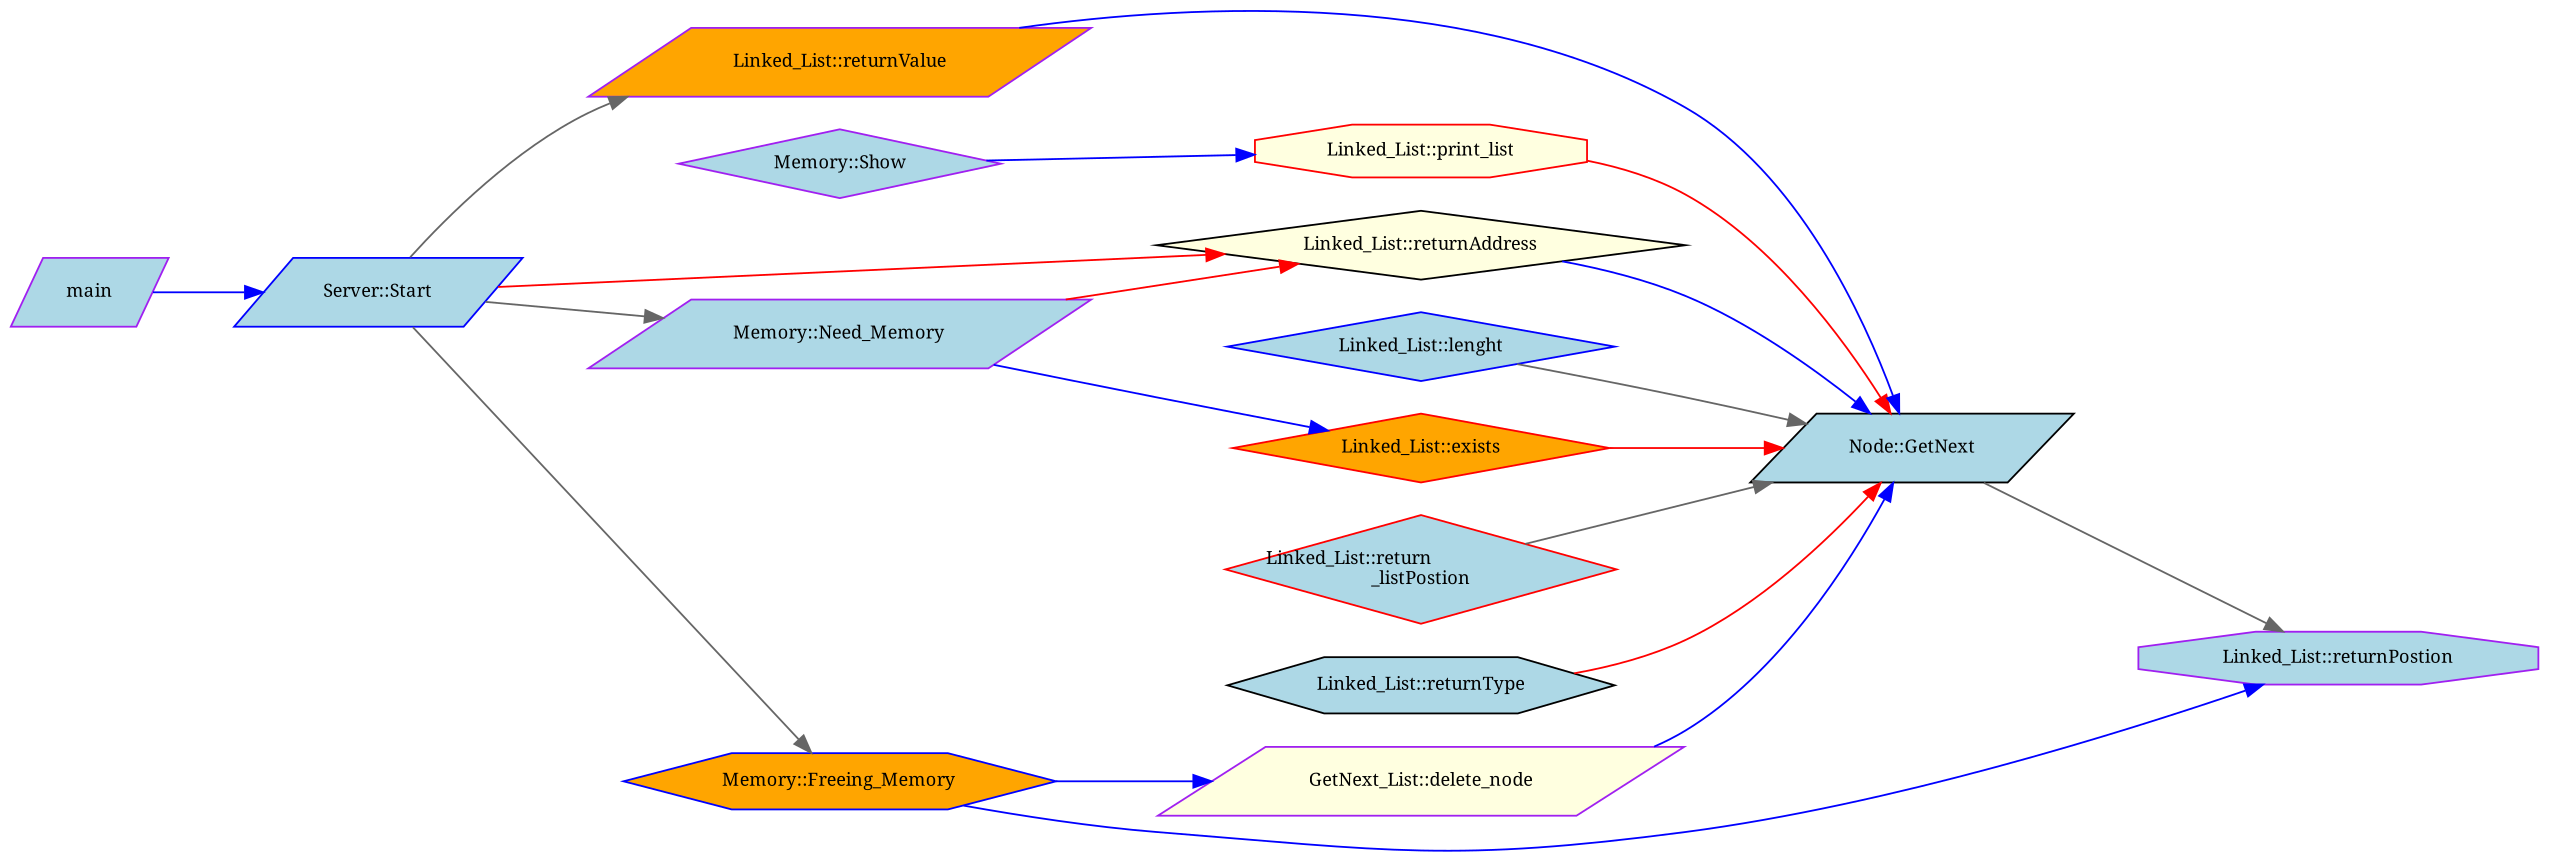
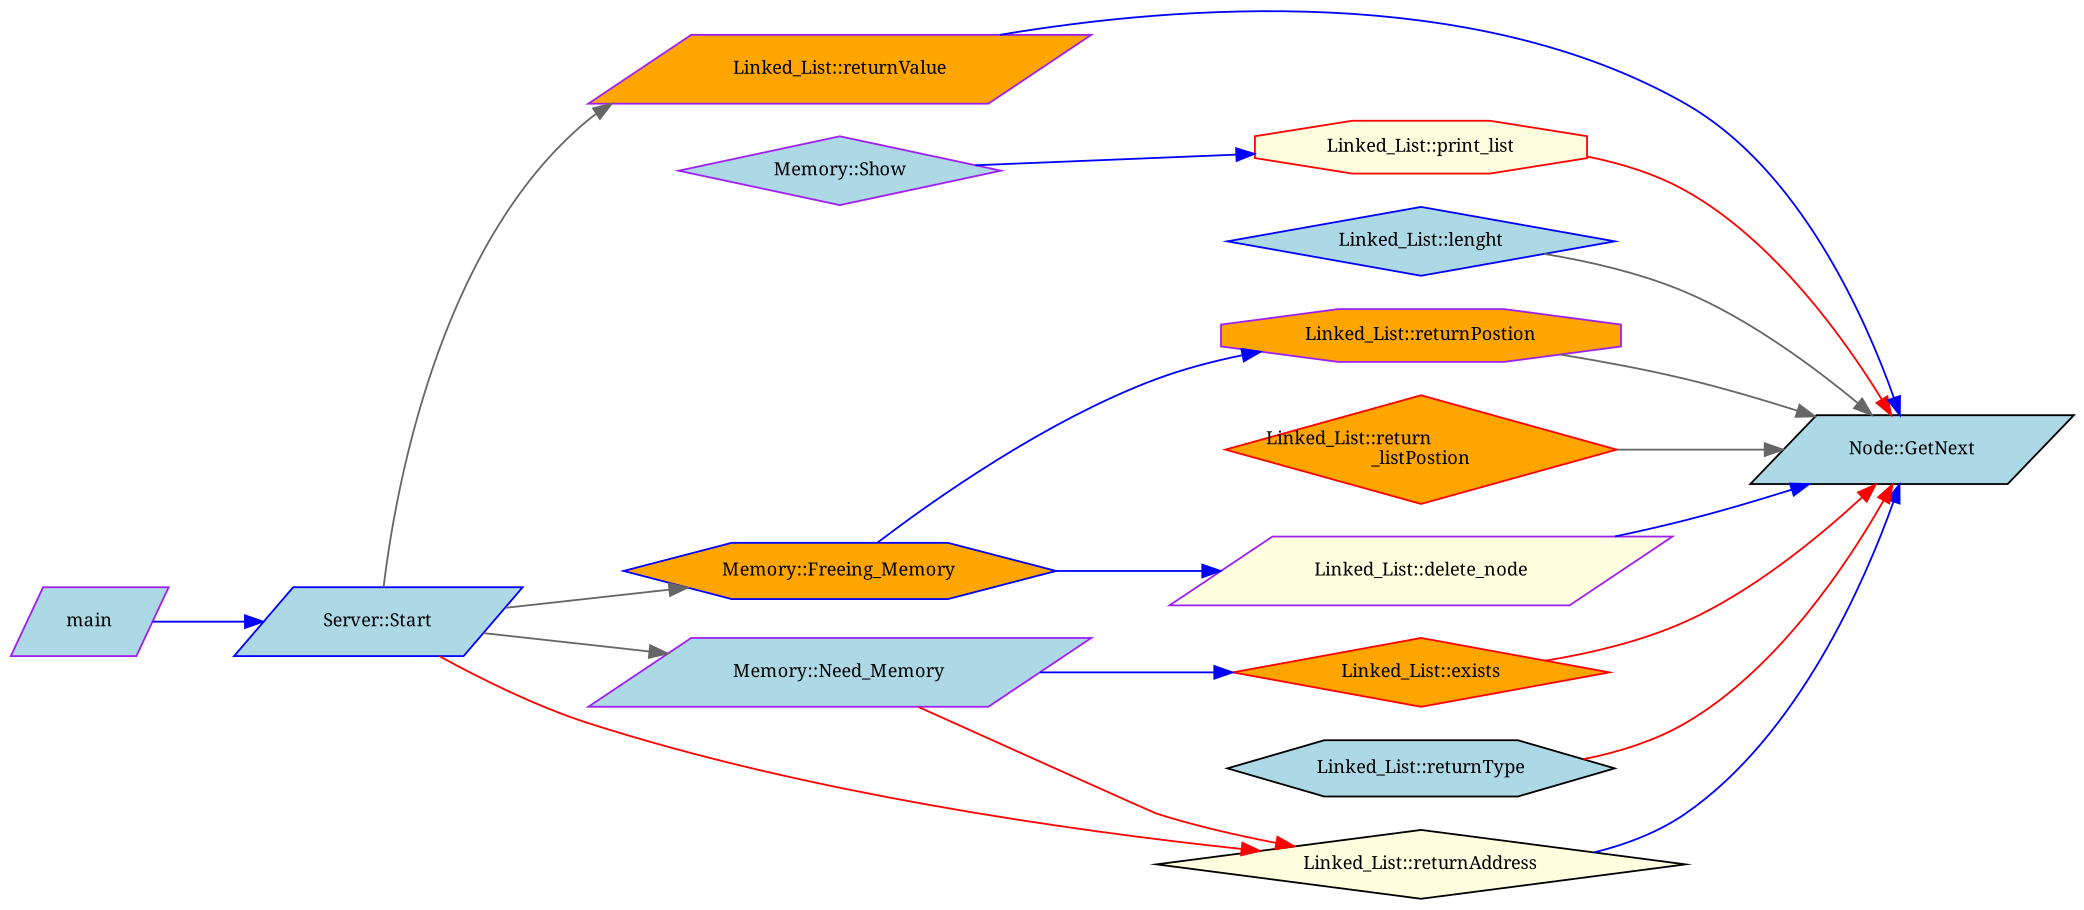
edge "Node::GetNext" -> "Linked_List::returnPostion": reversed
node "Linked_List::return _listPostion": fillcolor lightblue -> orange
node "Linked_List::returnPostion": fillcolor lightblue -> orange
node "GetNext_List::delete_node": label "GetNext_List::delete_node" -> "Linked_List::delete_node"
